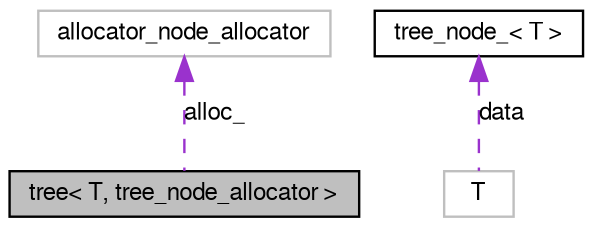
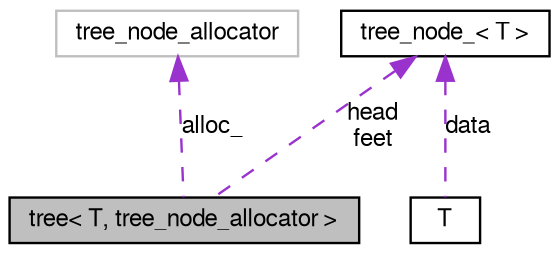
node "allocator_node_allocator": label "allocator_node_allocator" -> "tree_node_allocator"
edge "tree< T, tree_node_allocator >" -> "tree_node_< T >": added, label "head feet"
node "T": color grey75 -> black
